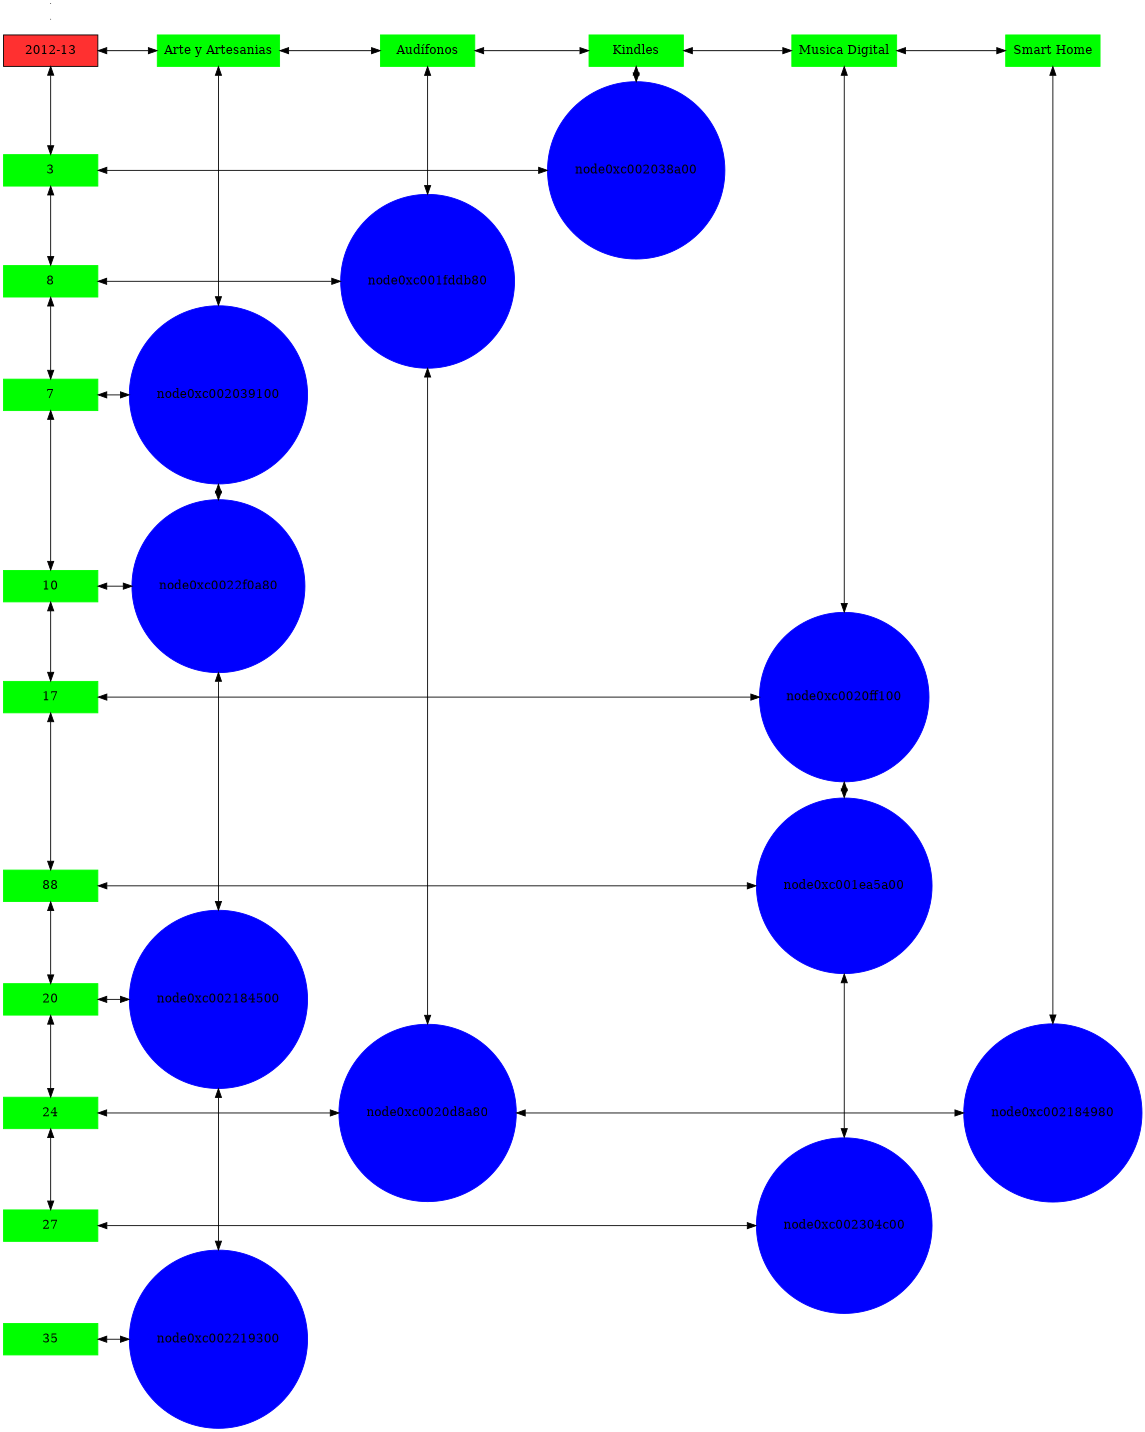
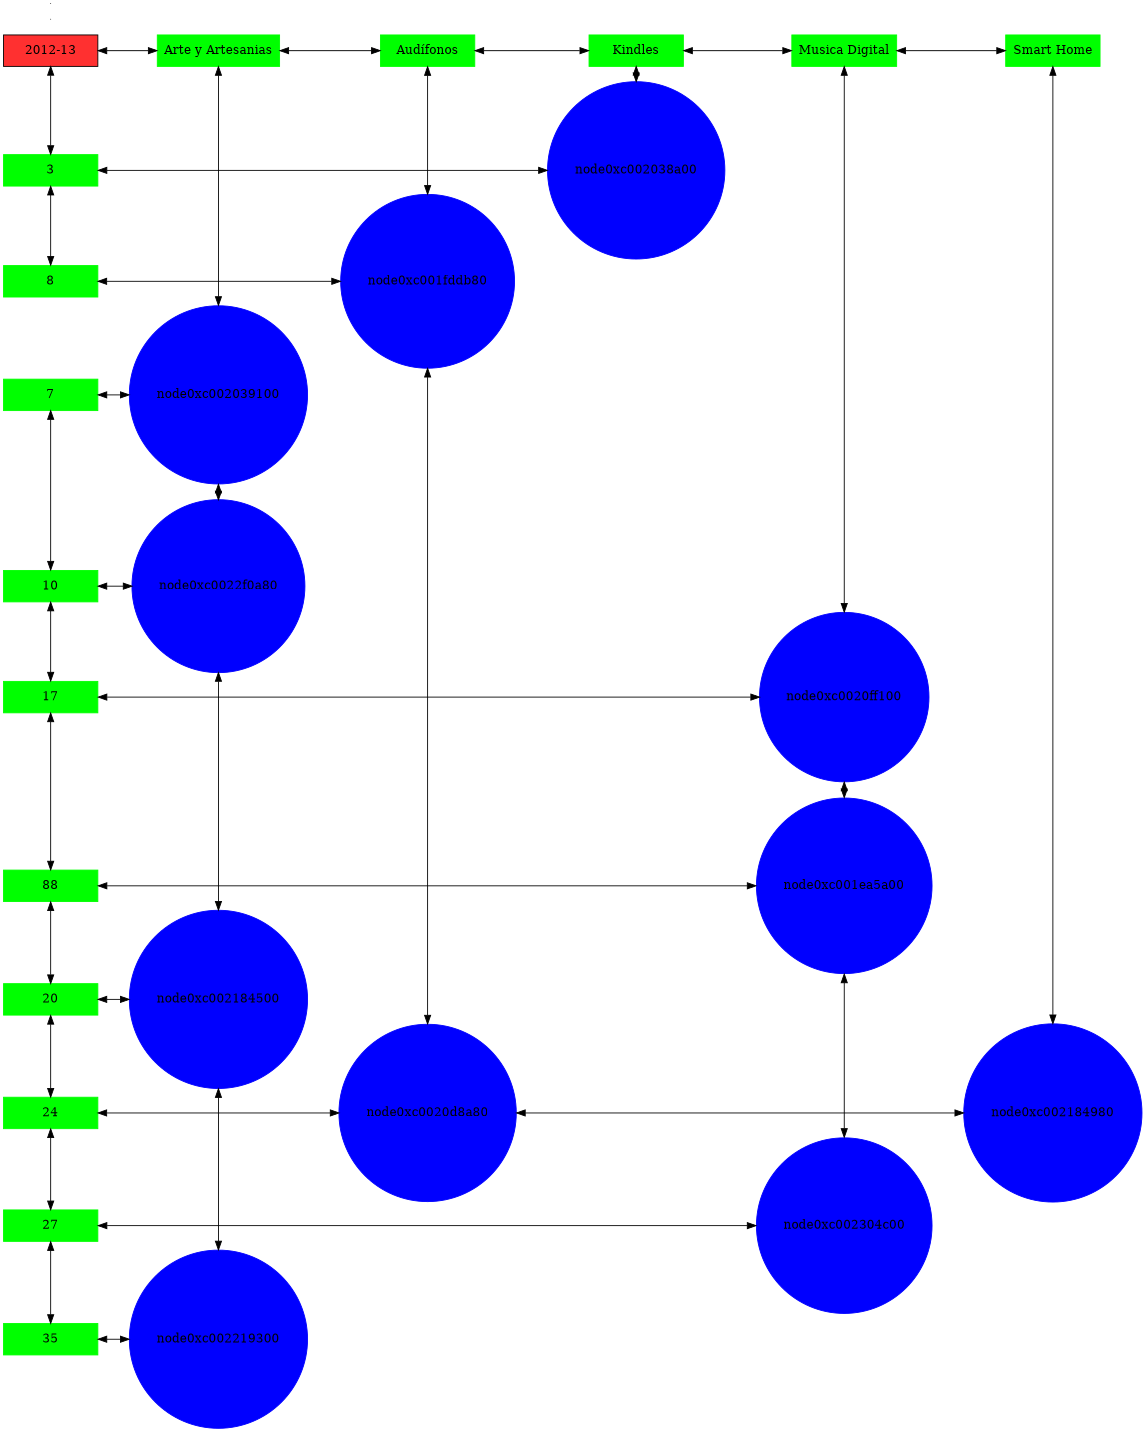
edge "8" -- "7": removed
edge "27" -- "35": added
